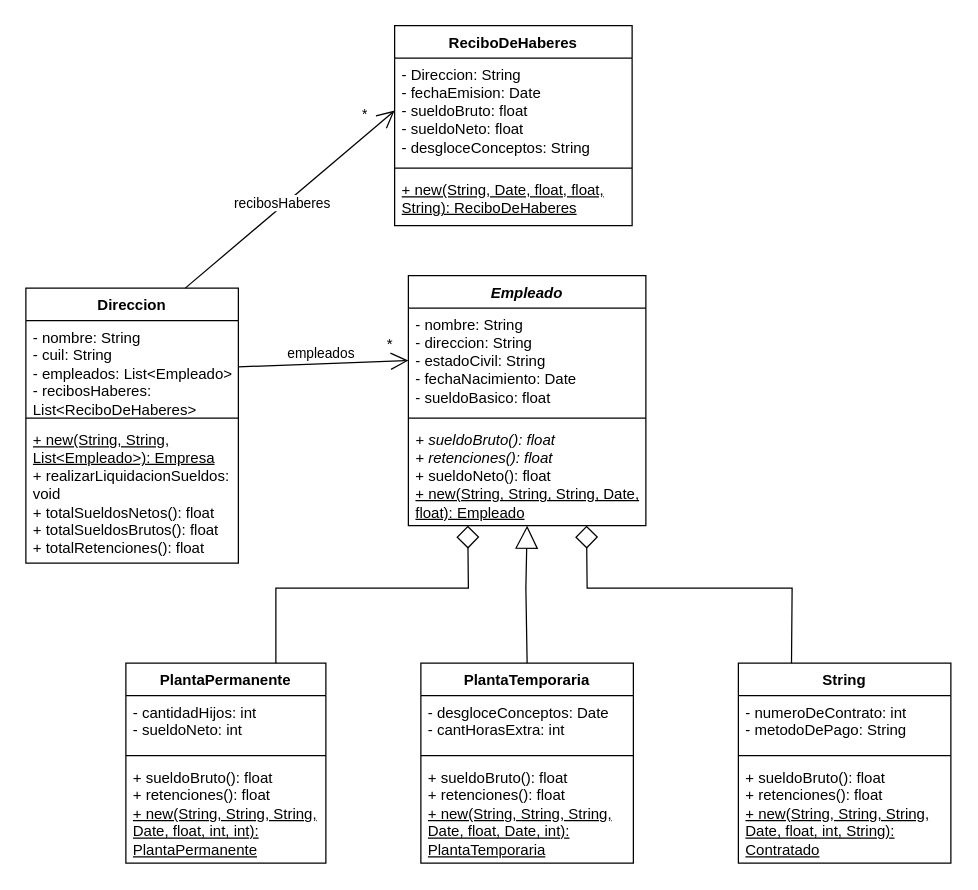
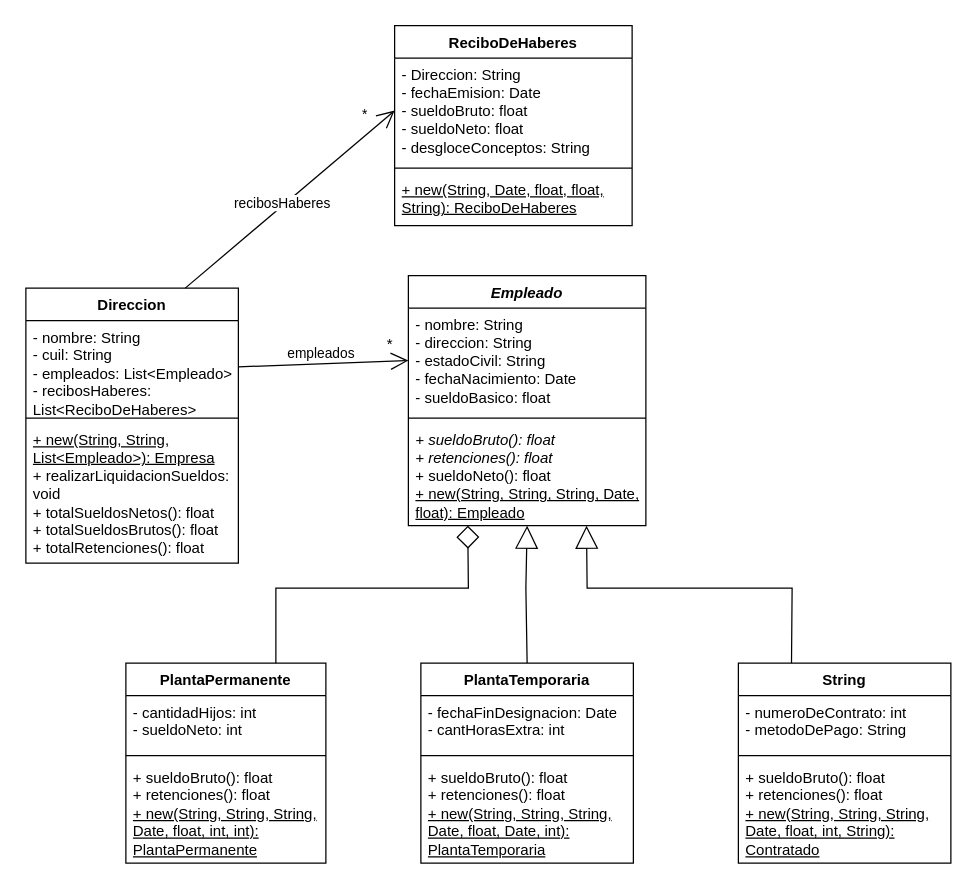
edge "String" -> "Empleado": arrowhead diamond -> block
node "- desgloceConceptos: Date - cantHorasExtra: int": label "- desgloceConceptos: Date - cantHorasExtra: int" -> "- fechaFinDesignacion: Date - cantHorasExtra: int"
